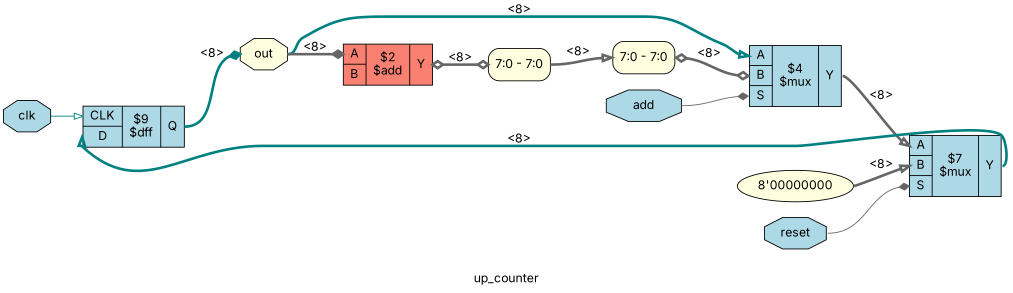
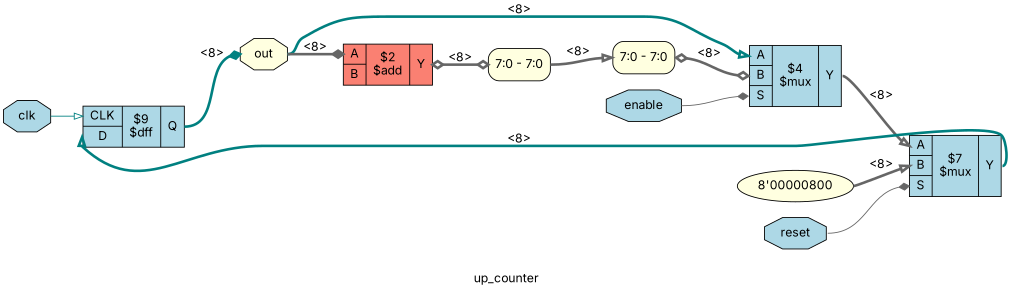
node "add": label "add" -> "enable"
node "8'00000000": label "8'00000000" -> "8'00000800"
